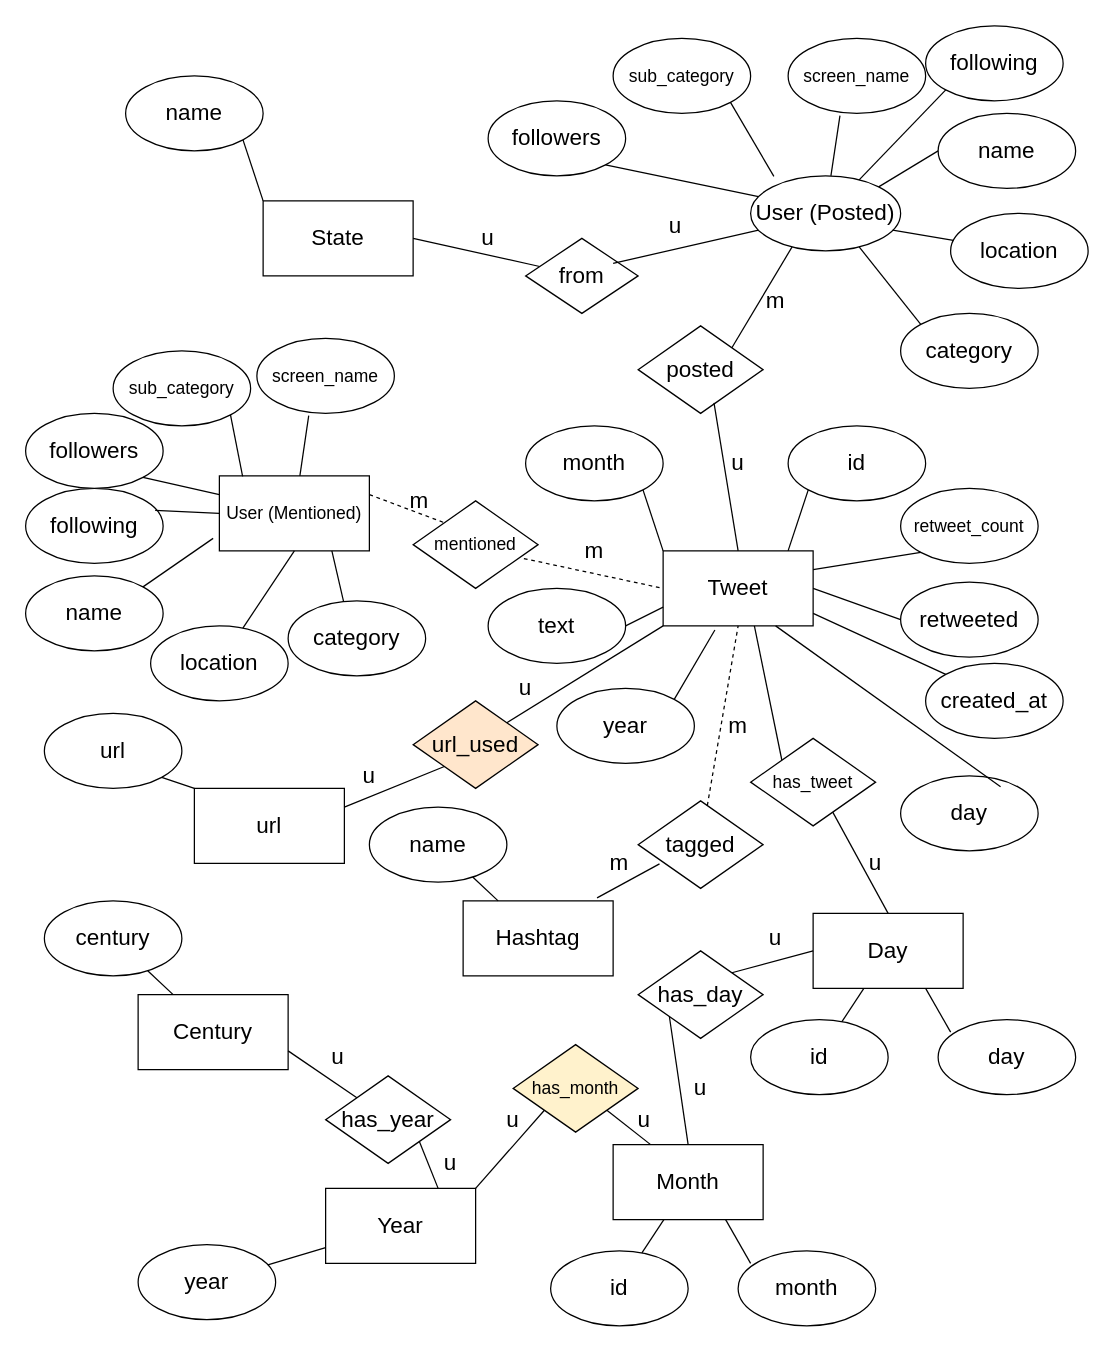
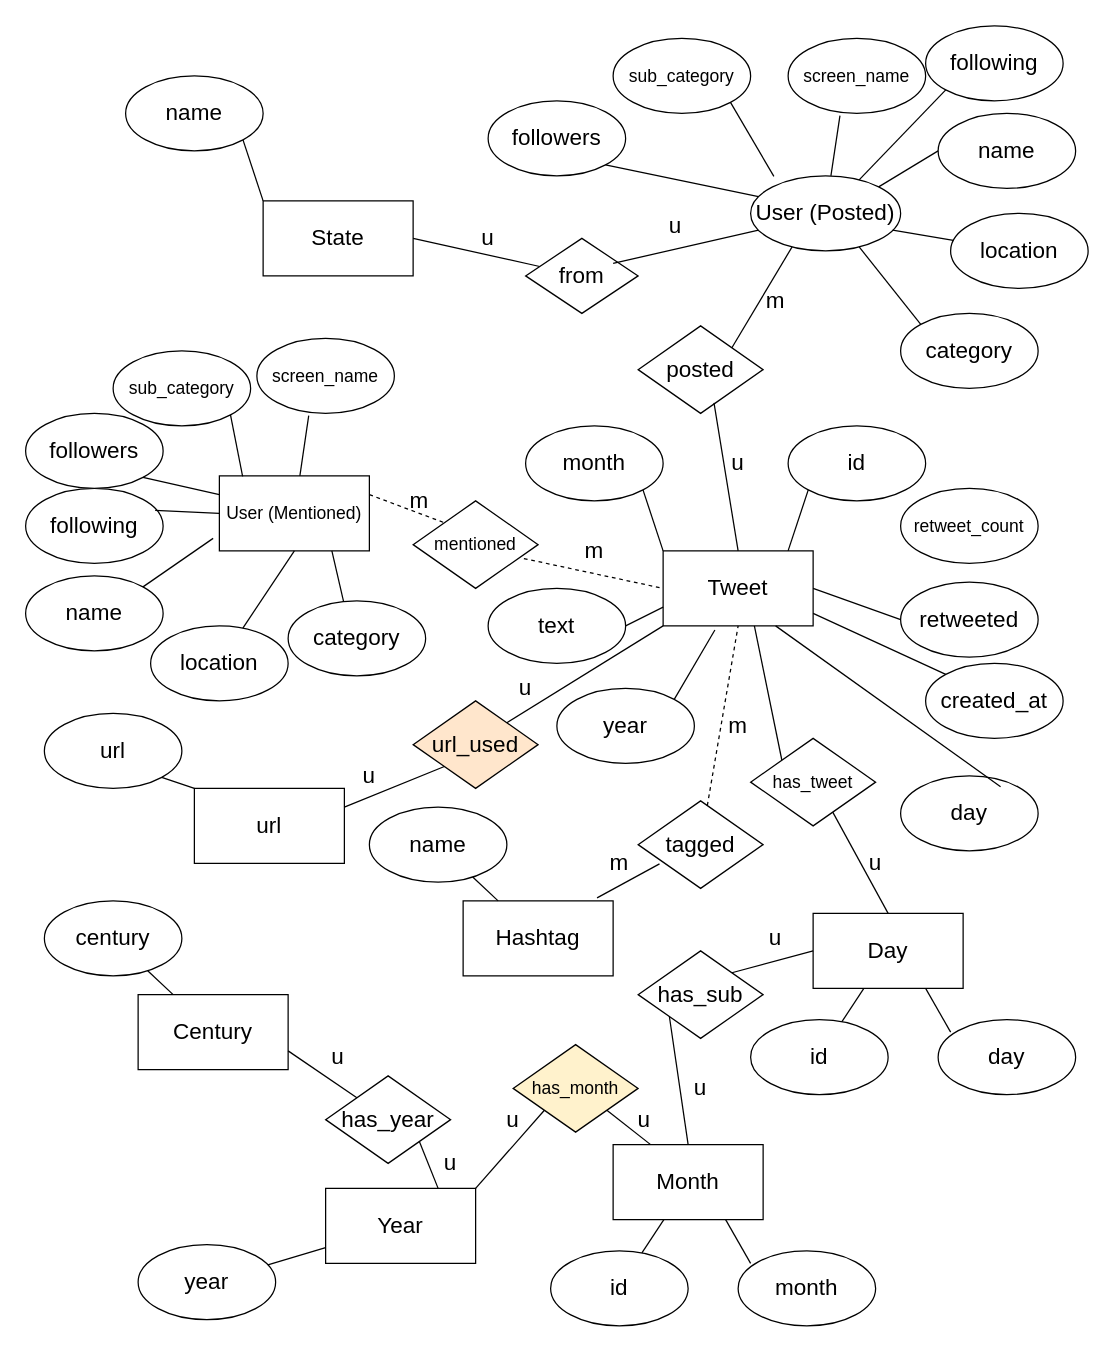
edge "retweet_count" -- "Tweet": removed
node "has_day": label "has_day" -> "has_sub"
